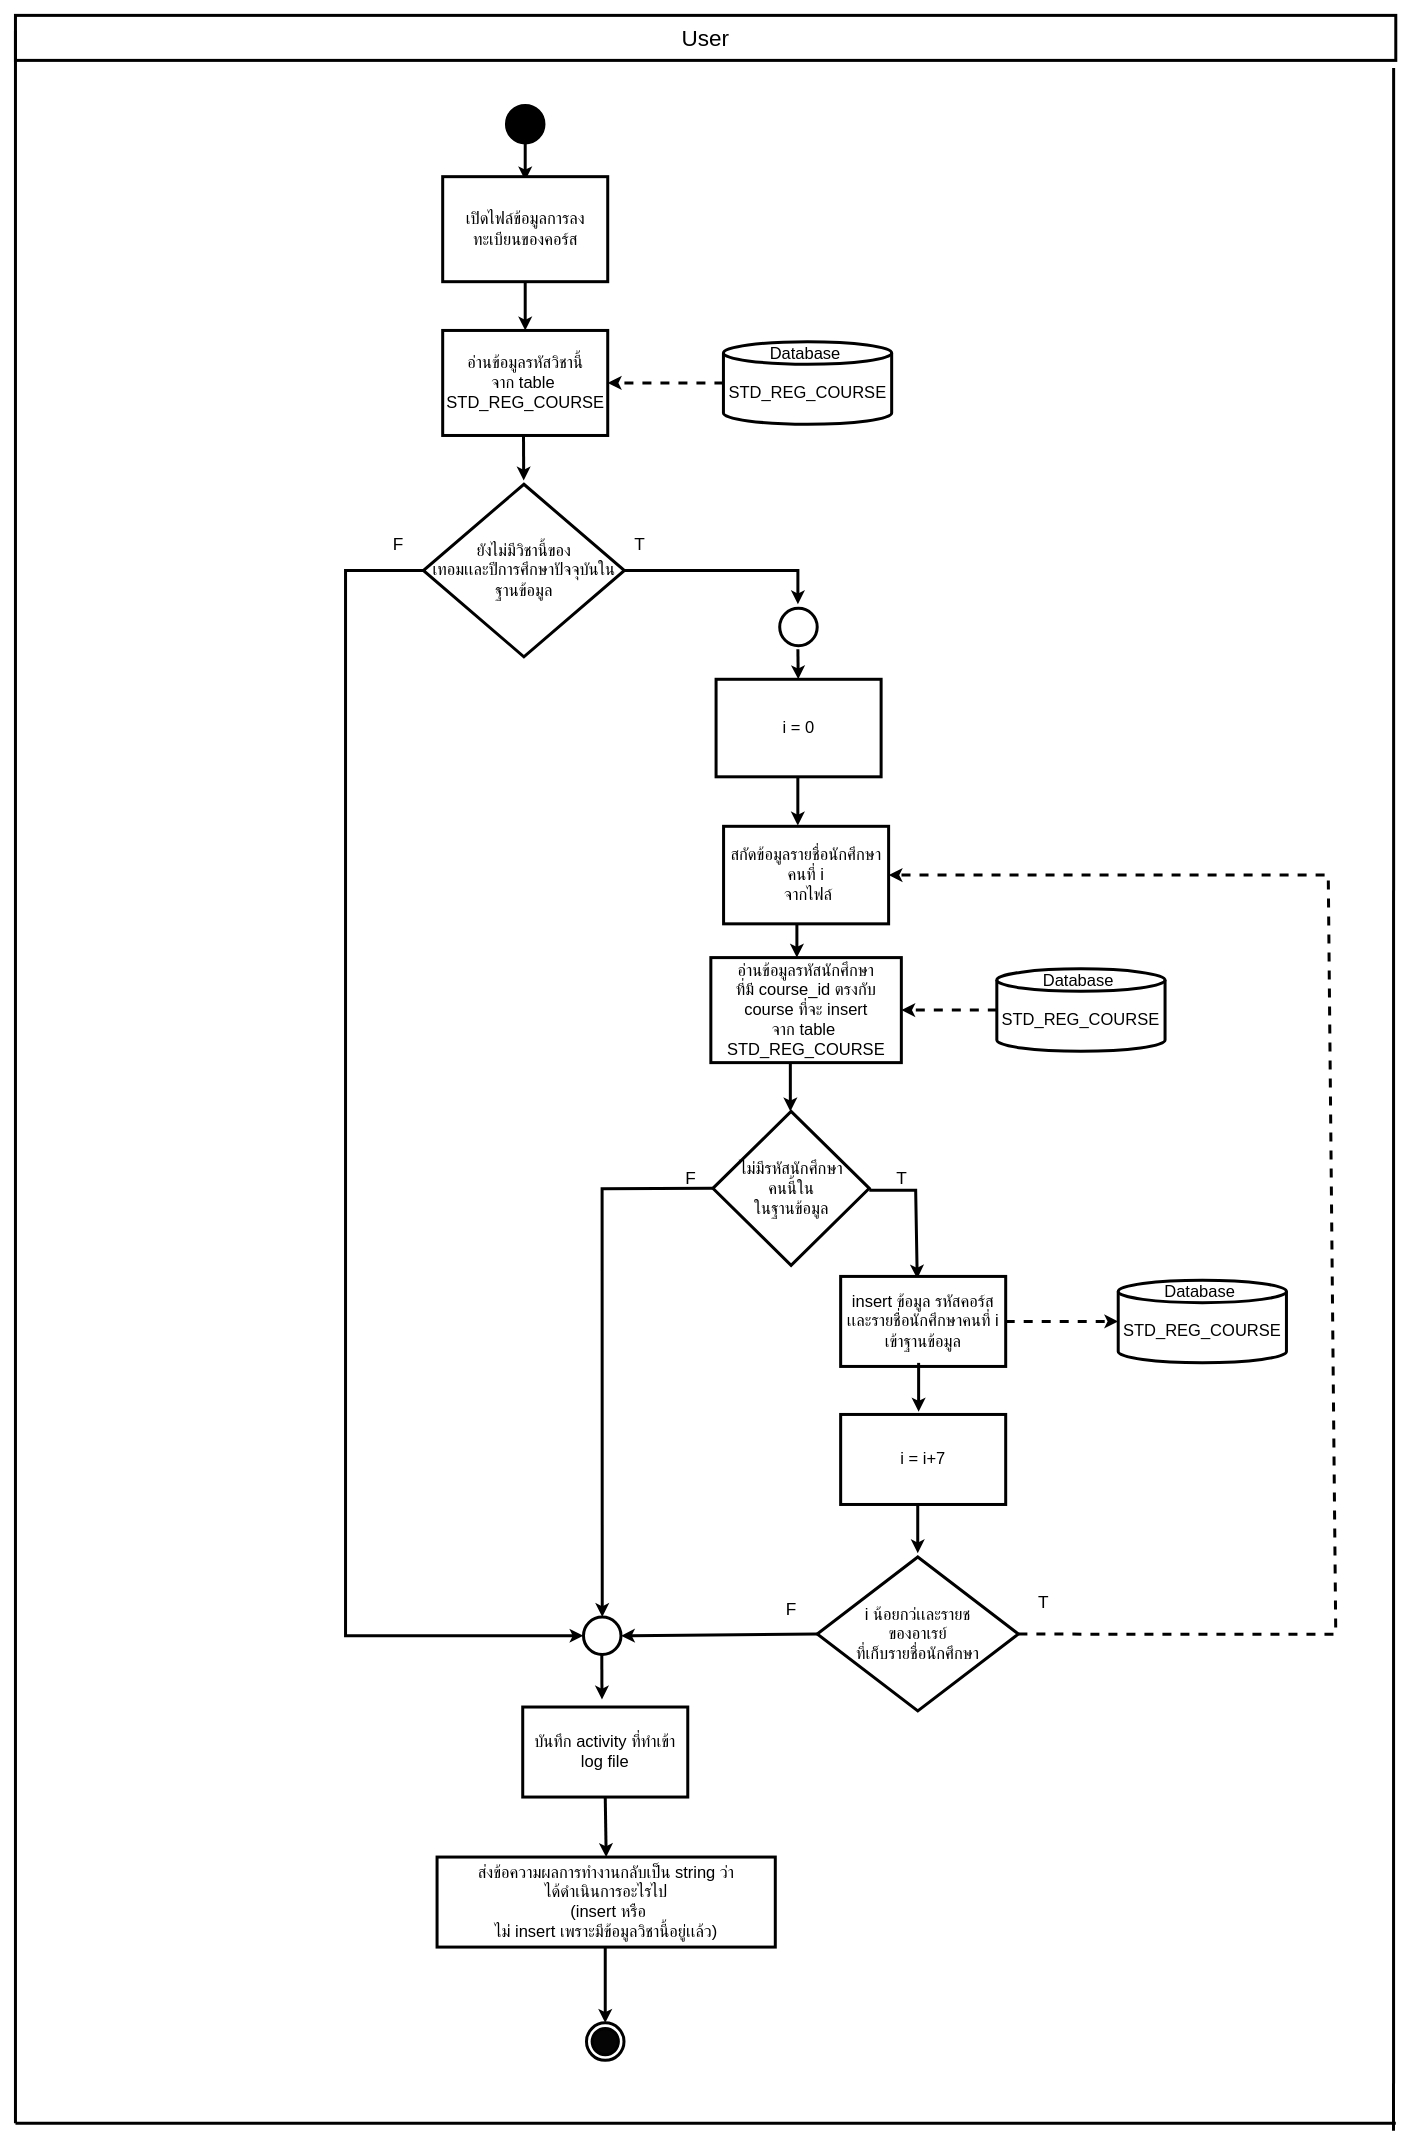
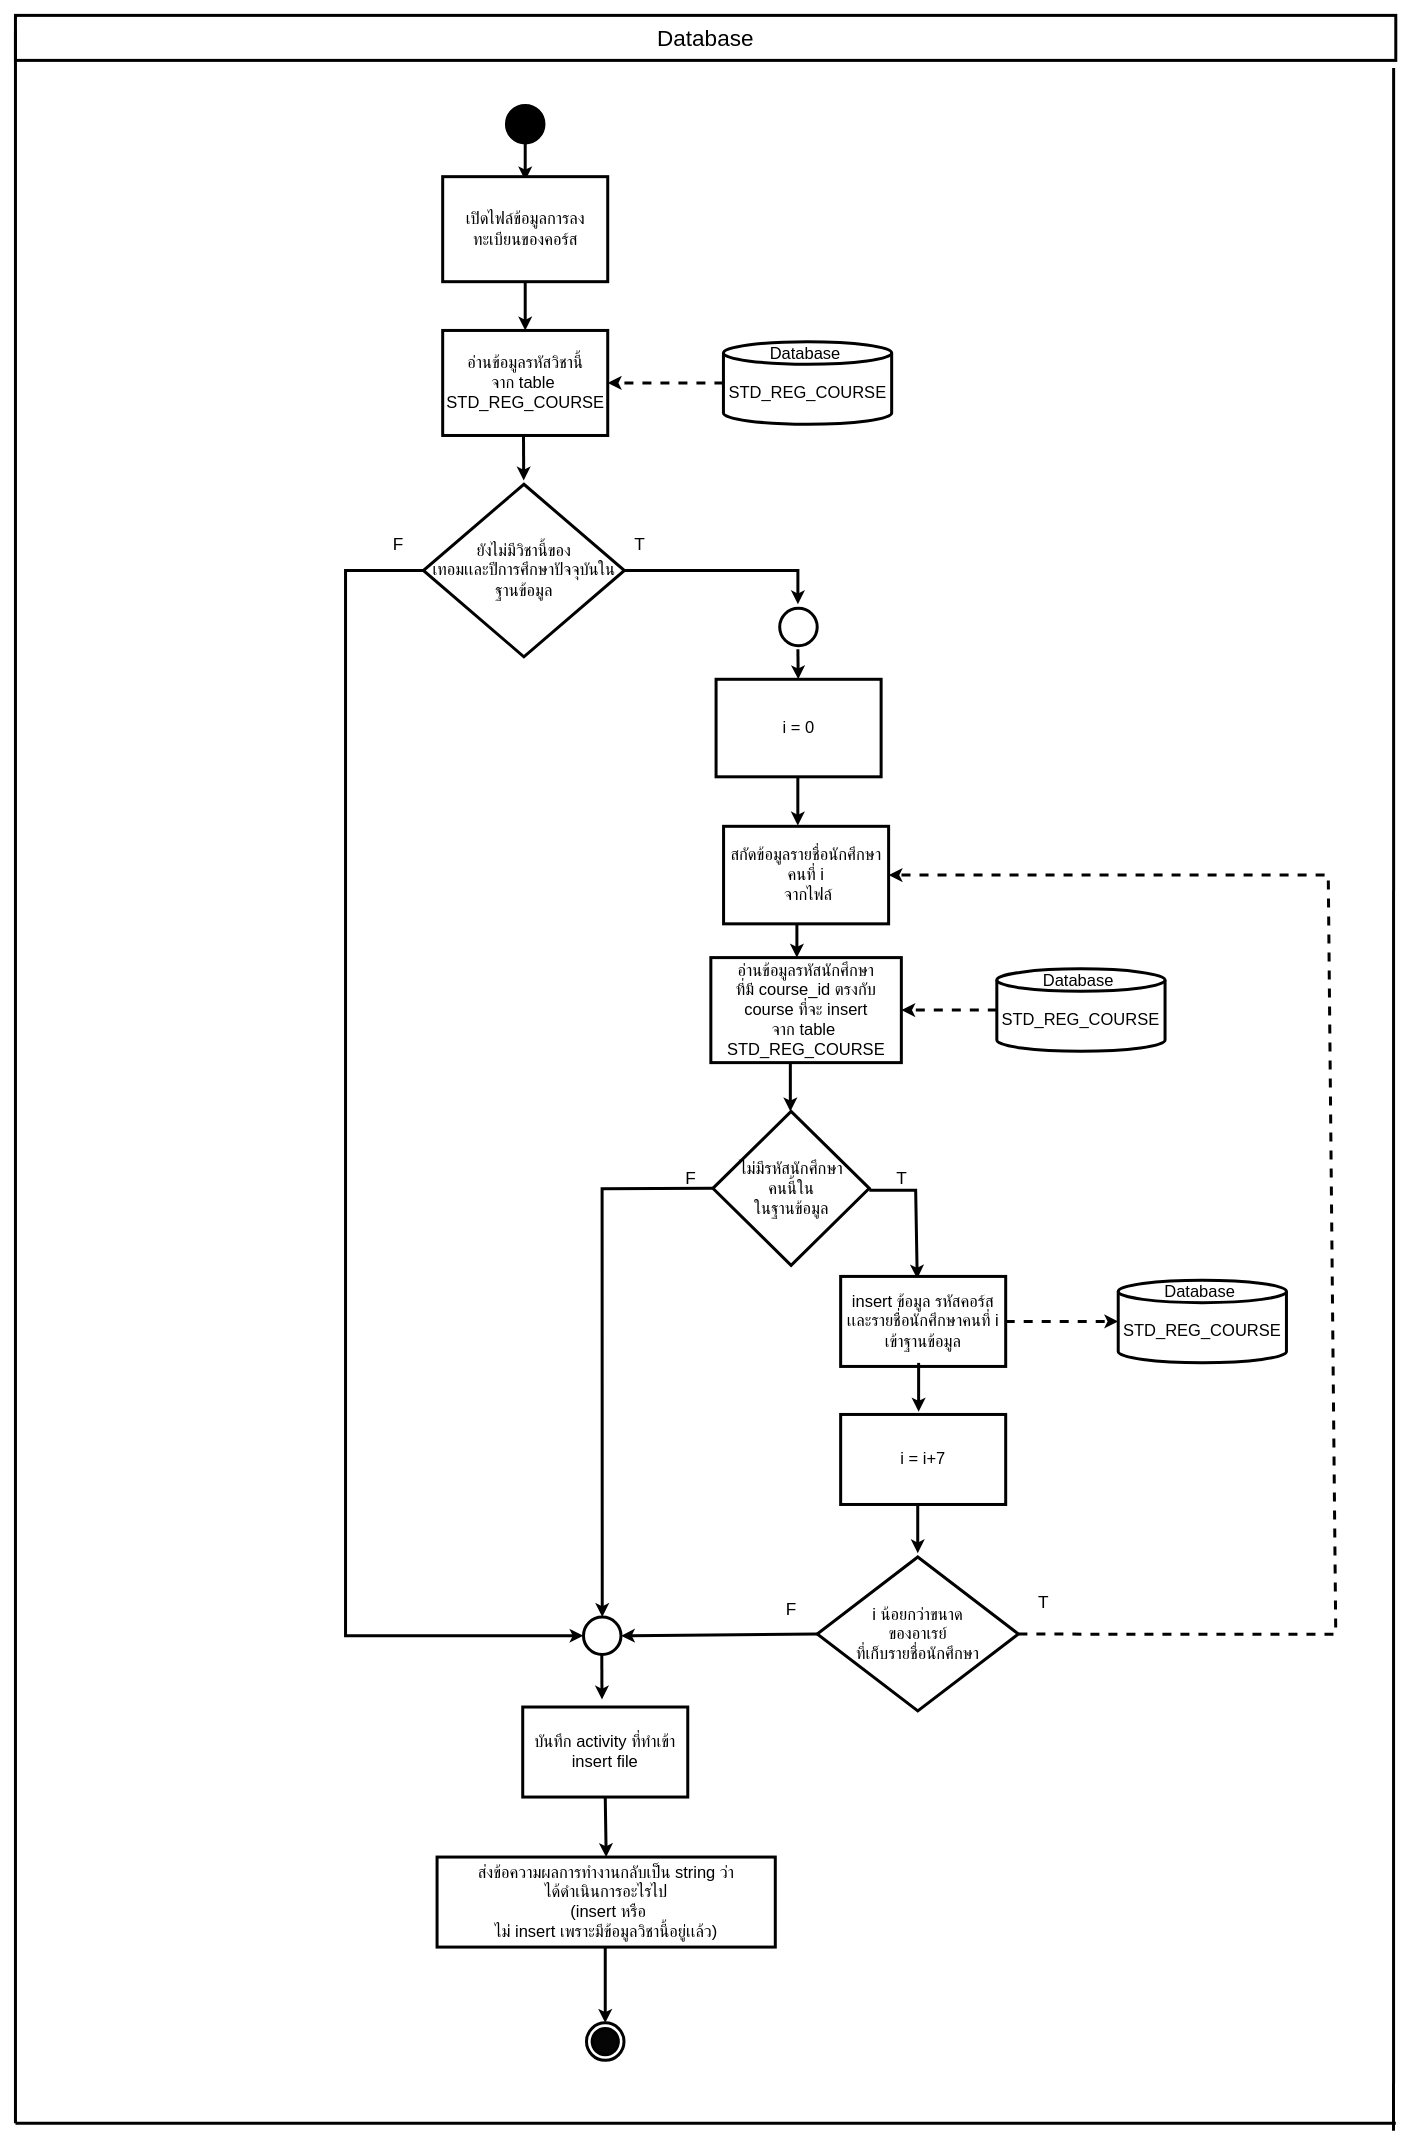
node "User": label "User" -> "Database"
node "i น้อยกว่เเละรายชของอาเรย์ที่เก็บรายชื่อนักศึกษา": label "i น้อยกว่เเละรายชของอาเรย์ที่เก็บรายชื่อนักศึกษา" -> "i น้อยกว่าขนาดของอาเรย์ที่เก็บรายชื่อนักศึกษา"
node "บันทึก activity ที่ทำเข้า log file": label "บันทึก activity ที่ทำเข้า log file" -> "บันทึก activity ที่ทำเข้า insert file"
